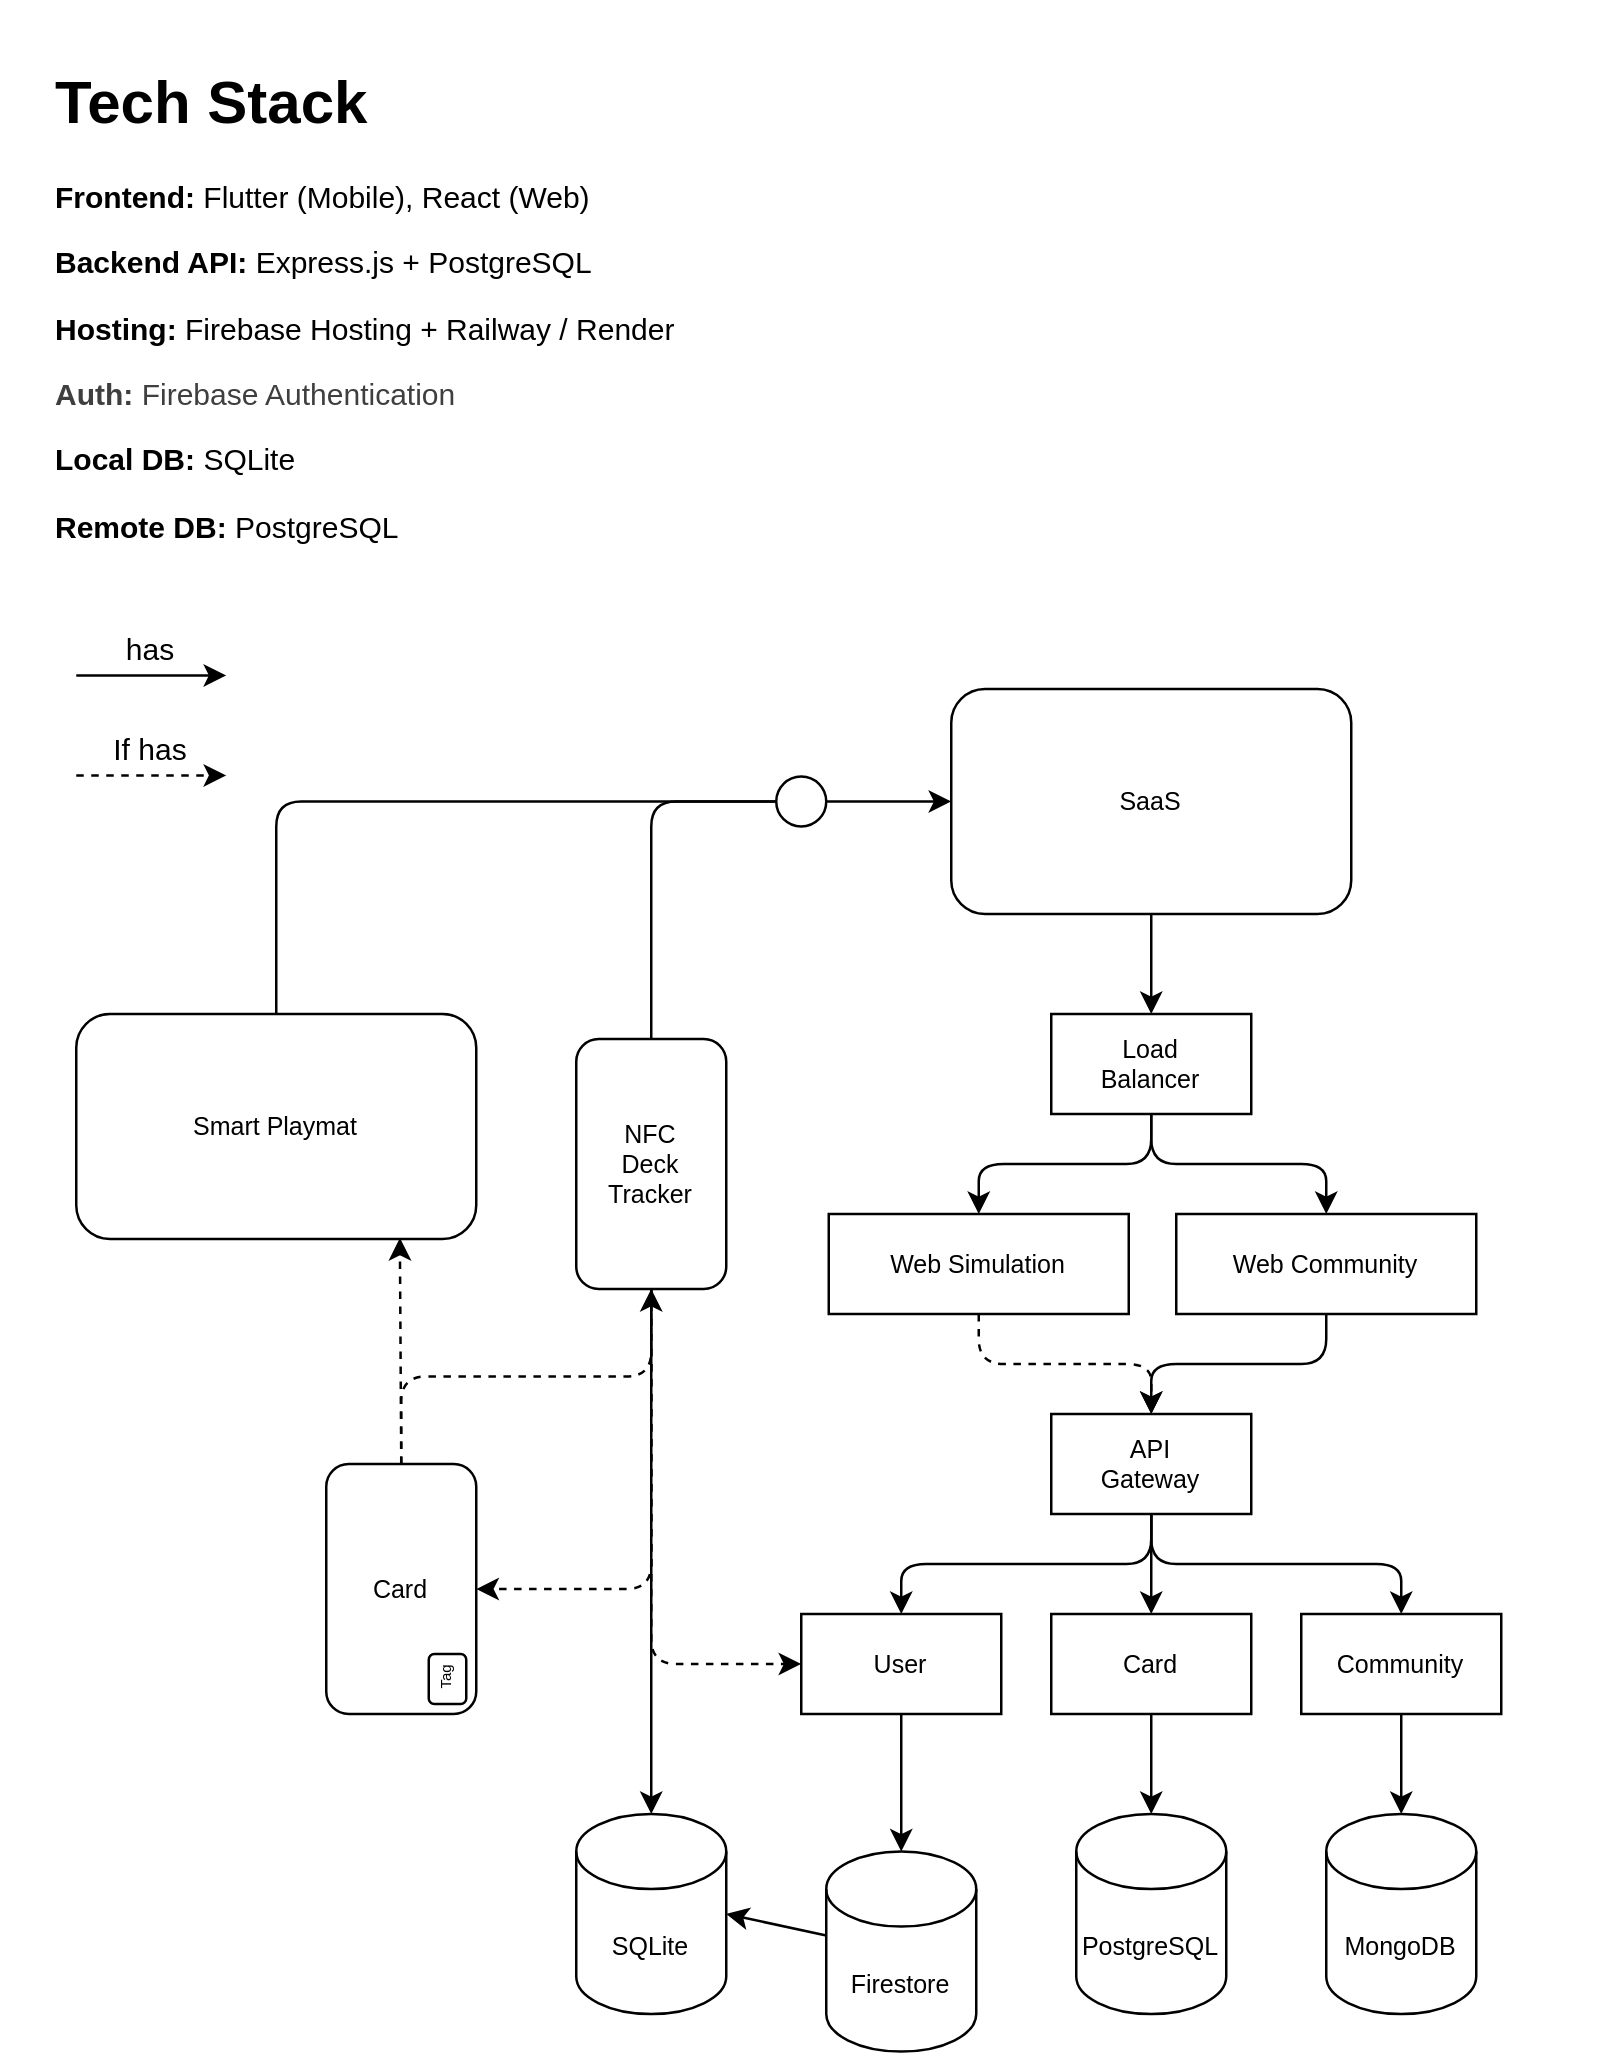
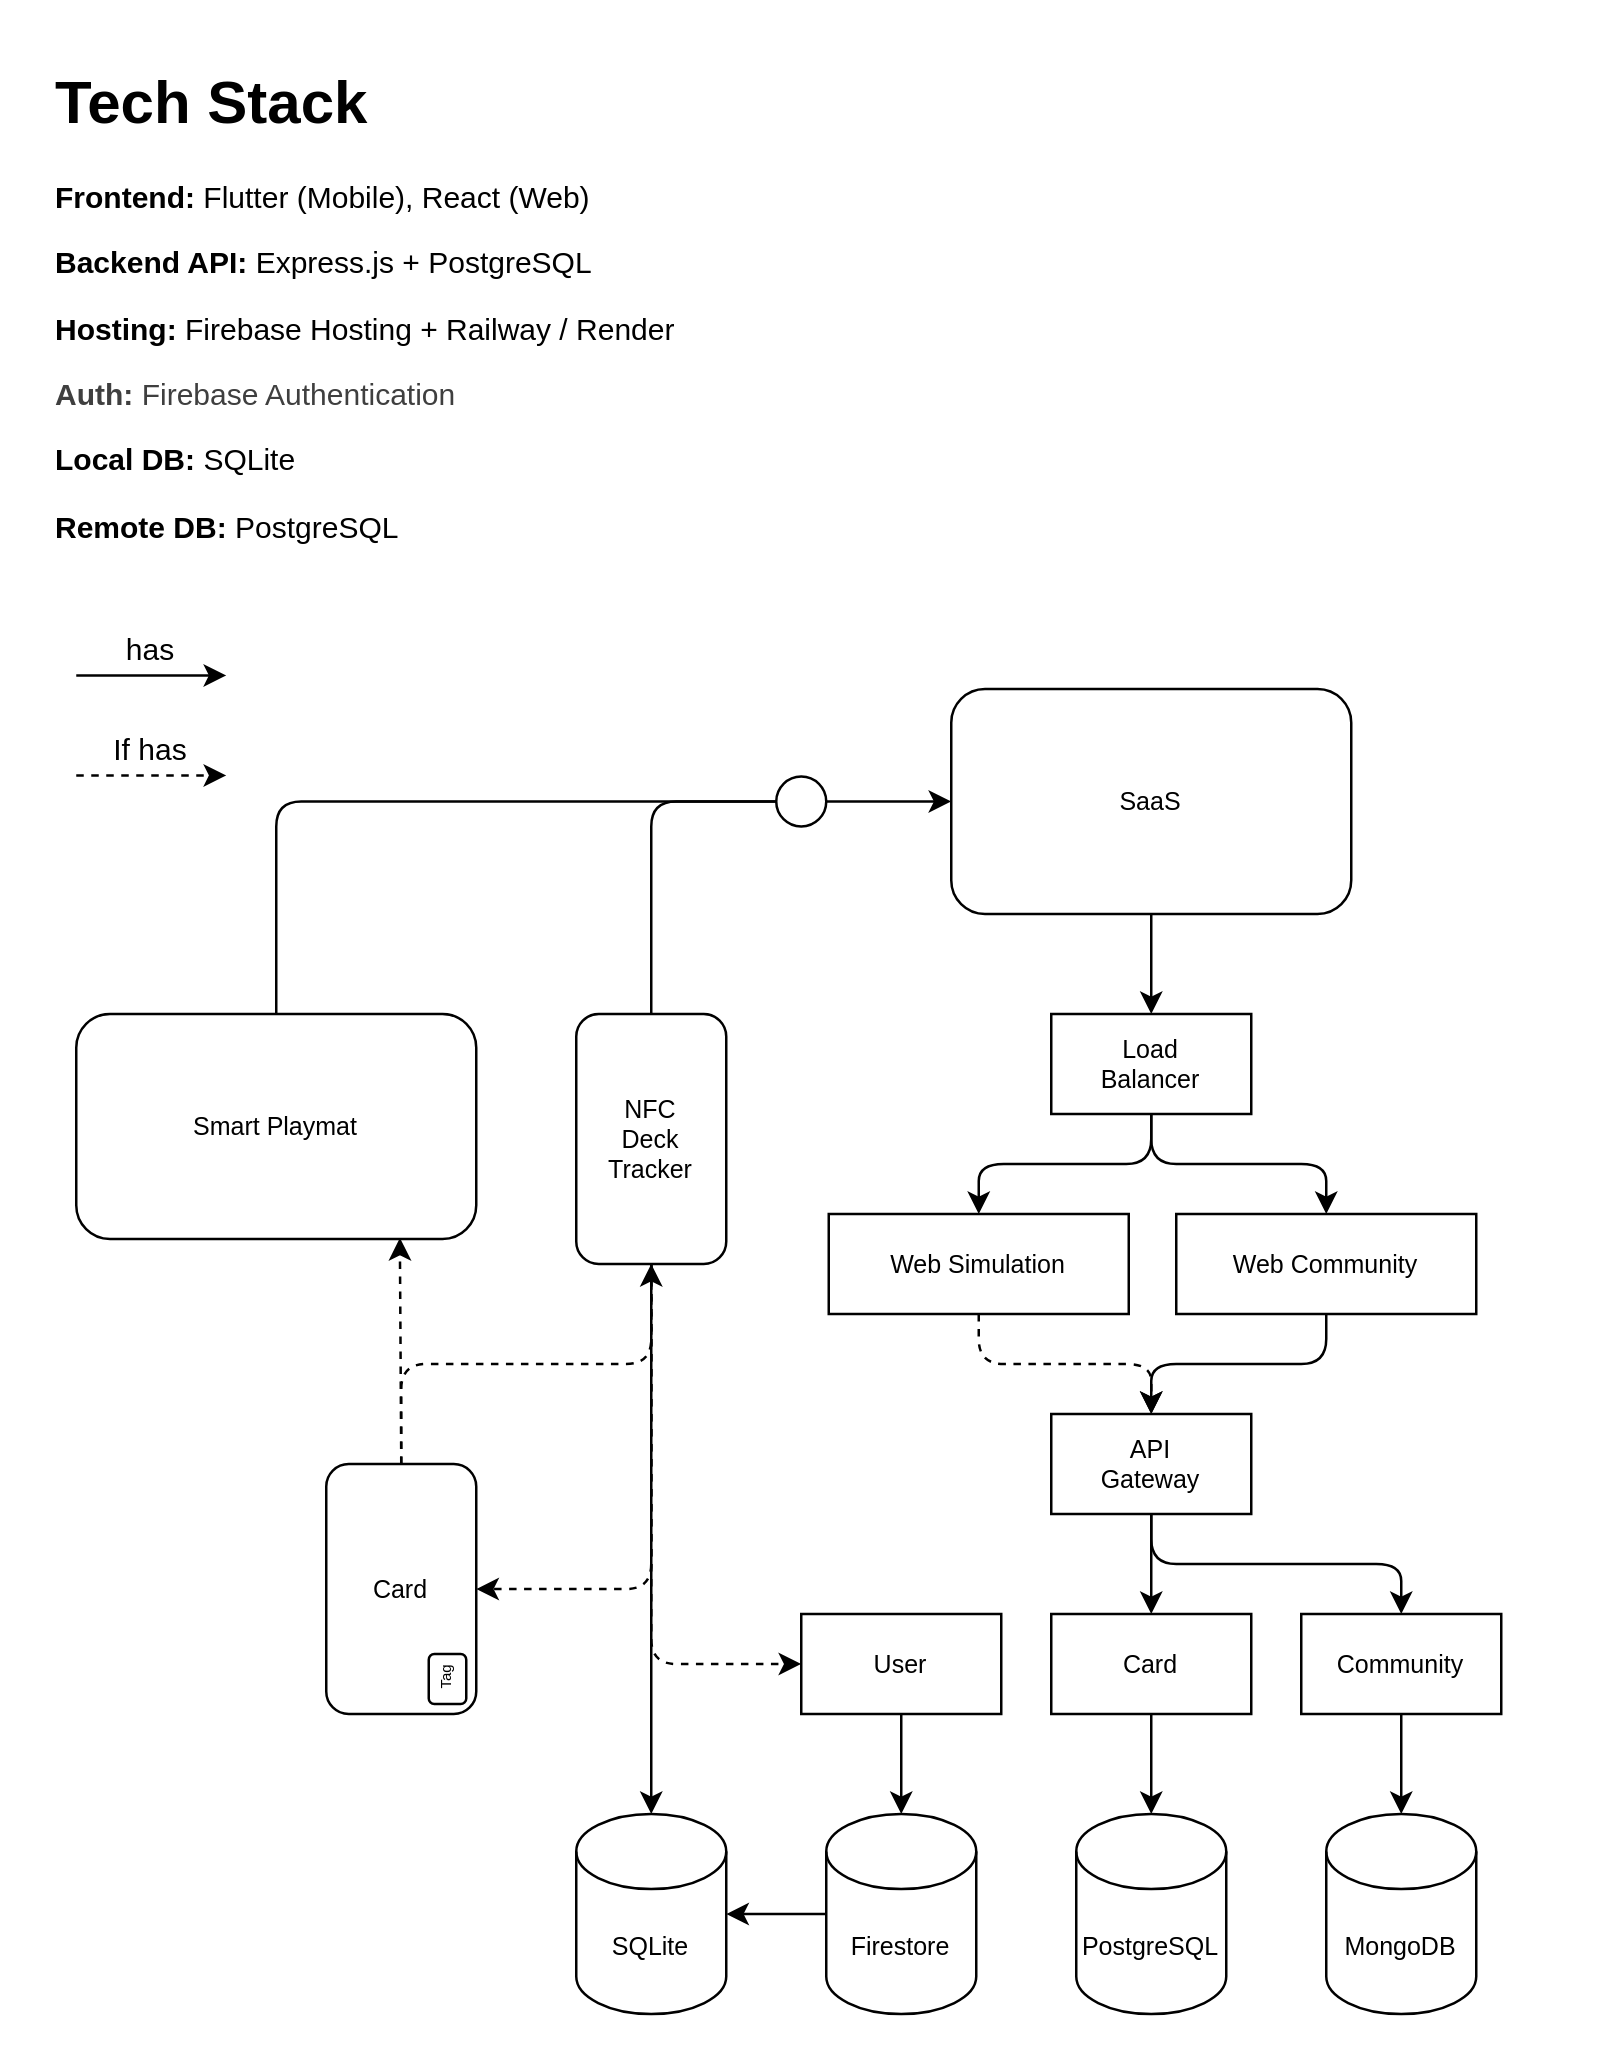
node "NFC Deck Tracker": moved (651, 1164) -> (651, 1139)
edge "API Gateway" -> "User": removed
node "Firestore": moved (901, 1951) -> (901, 1914)
